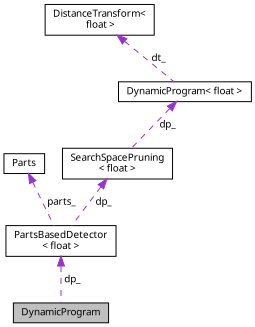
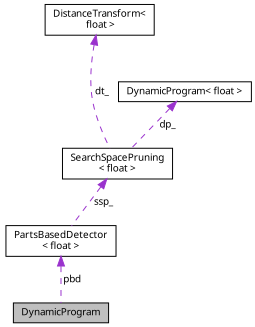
edge "DynamicProgram< float >" -> "DistanceTransform< float >": now "SearchSpacePruning < float >" -> "DistanceTransform< float >"
node "Parts": removed
edge "PartsBasedDetector < float >" -> "SearchSpacePruning < float >": label " dp_" -> " ssp_"
edge "DynamicProgram" -> "PartsBasedDetector < float >": label " dp_" -> " pbd"
